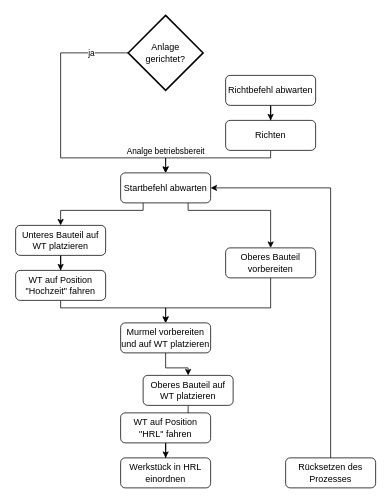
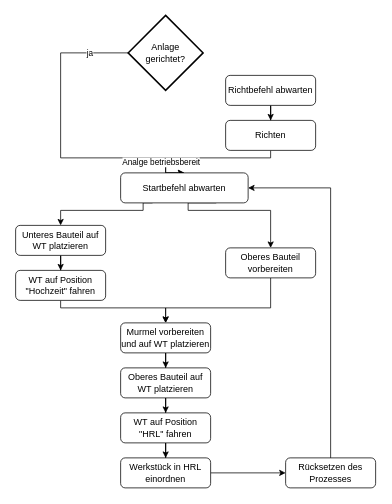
node "Startbefehl abwarten": size 90x30 -> 128x30
node "Oberes Bauteil auf WT platzieren": moved (188, 390) -> (165, 383)
edge "Werkstück in HRL einordnen" -> "Rücksetzen des Prozesses": added
